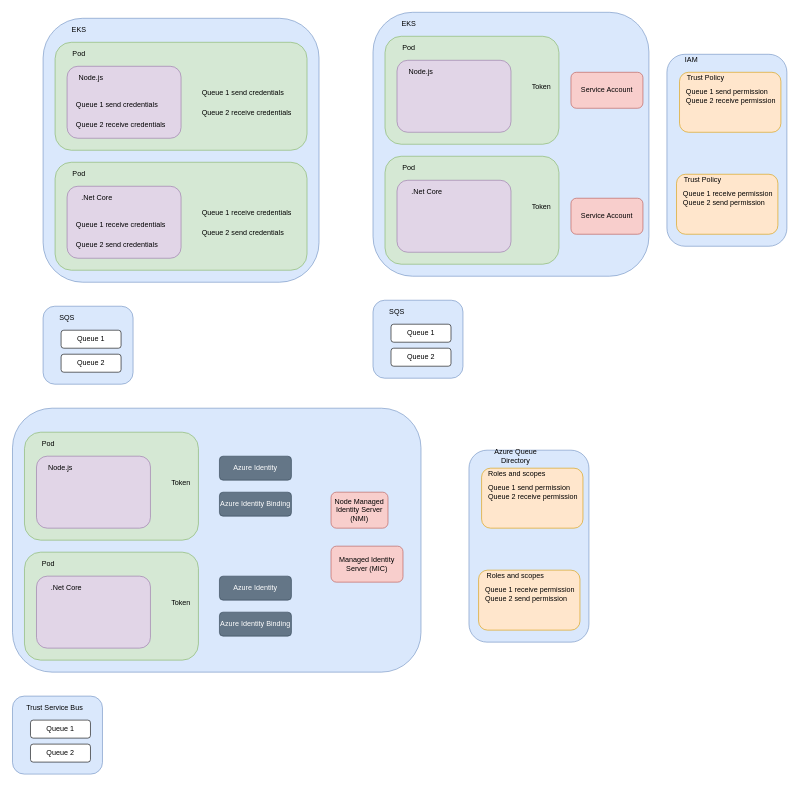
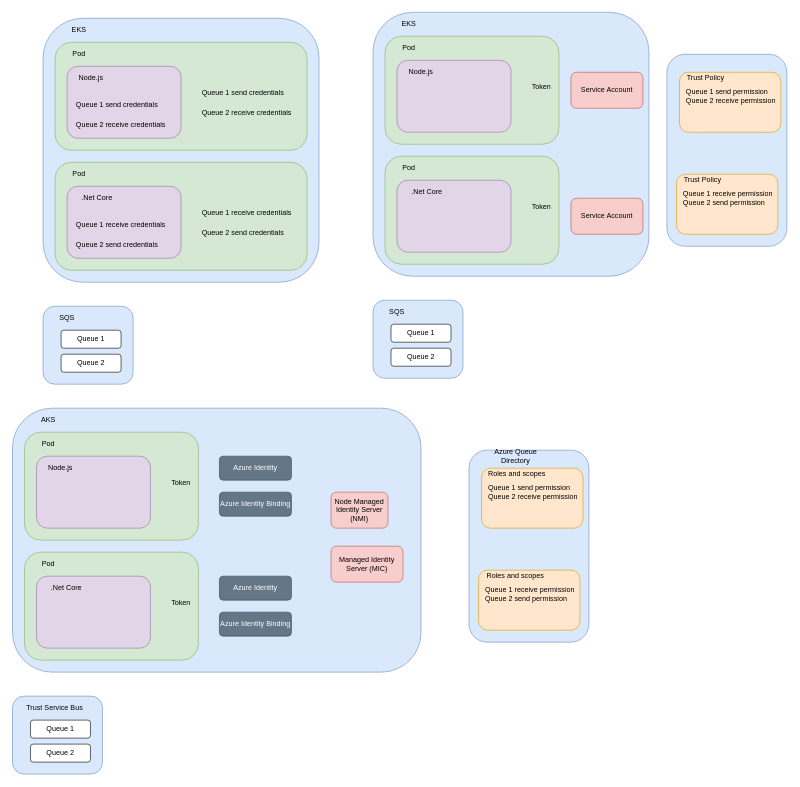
node "IAM": removed
node "AKS": added
